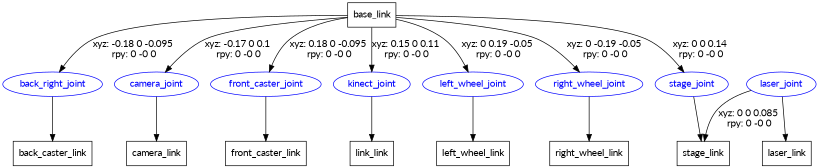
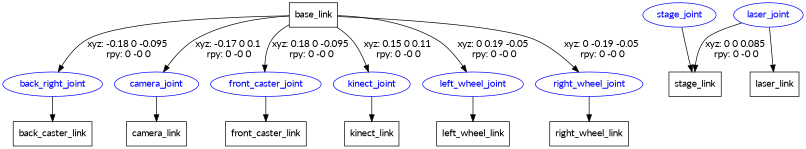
edge "base_link" -> "stage_joint": removed, label "xyz: 0 0 0.14 rpy: 0 -0 0"
node "link_link": label "link_link" -> "kinect_link"
